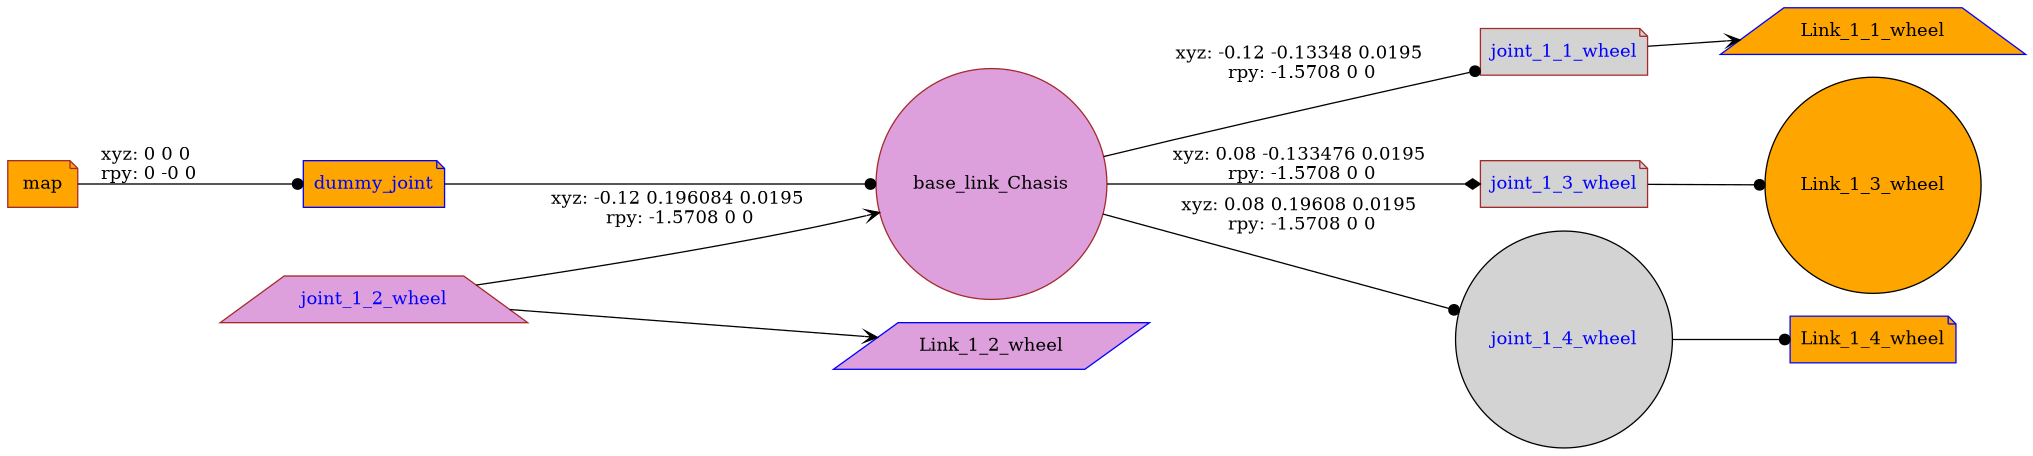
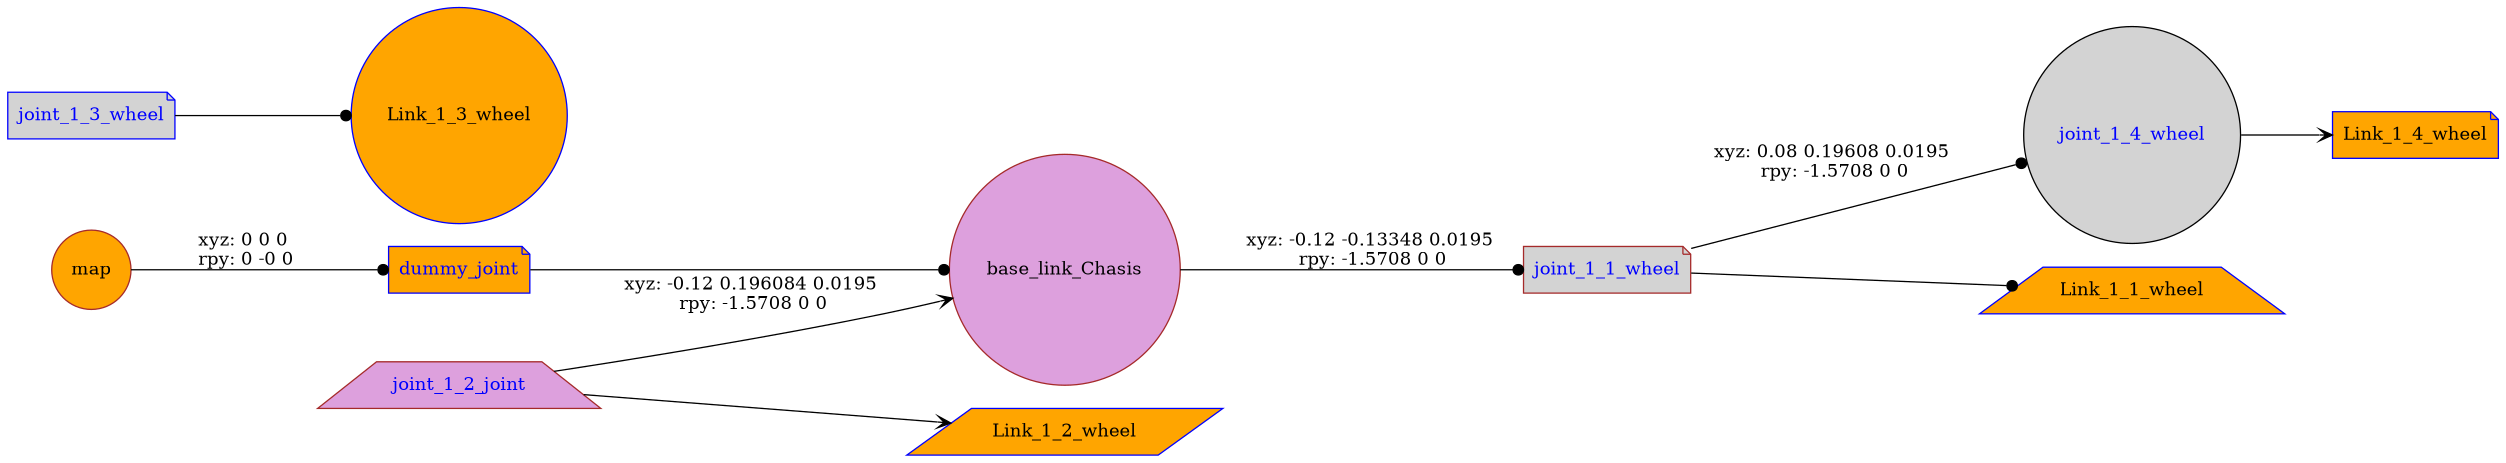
edge "joint_1_1_wheel" -> "Link_1_1_wheel": arrowhead vee -> dot
node "map": shape note -> circle
edge "base_link_Chasis" -> "joint_1_3_wheel": removed, label "xyz: 0.08 -0.133476 0.0195 rpy: -1.5708 0 0"
node "joint_1_3_wheel": color brown -> blue
node "Link_1_3_wheel": color black -> blue
edge "base_link_Chasis" -> "joint_1_4_wheel": now "joint_1_1_wheel" -> "joint_1_4_wheel"
node "joint_1_2_wheel": label "joint_1_2_wheel" -> "joint_1_2_joint"
edge "joint_1_4_wheel" -> "Link_1_4_wheel": arrowhead dot -> vee
node "Link_1_2_wheel": fillcolor plum -> orange
